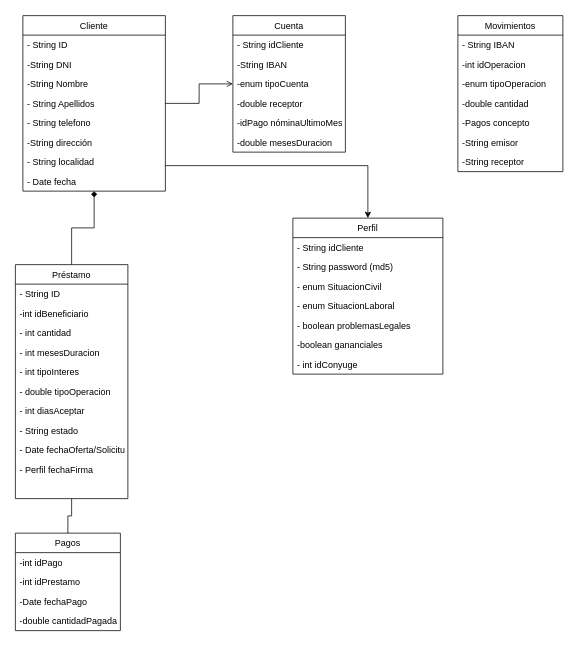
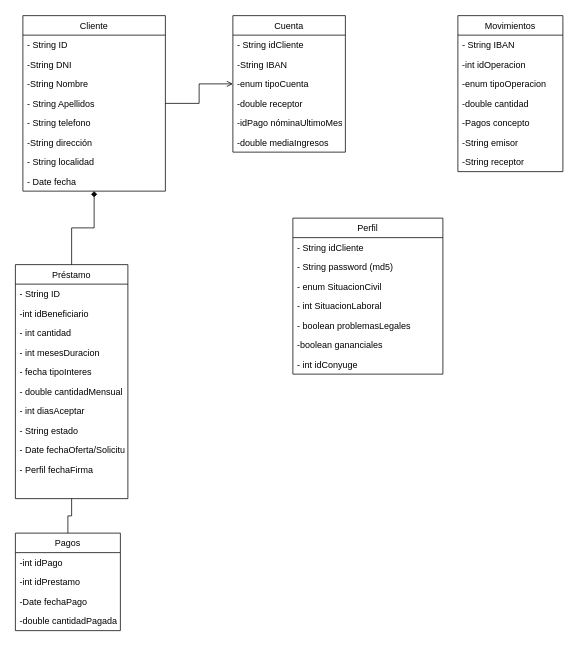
node "-double mesesDuracion": label "-double mesesDuracion" -> "-double mediaIngresos"
edge "Cliente" -> "Perfil": removed
node "- enum SituacionLaboral": label "- enum SituacionLaboral" -> "- int SituacionLaboral"
node "- int tipoInteres": label "- int tipoInteres" -> "- fecha tipoInteres"
node "- double tipoOperacion": label "- double tipoOperacion" -> "- double cantidadMensual"
